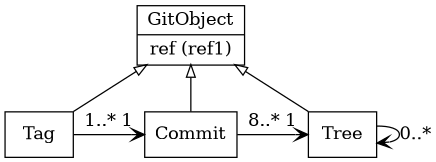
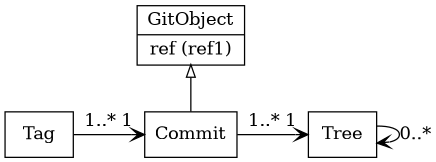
edge "Tag" -> "GitObject": removed
edge "Tree" -> "GitObject": removed
edge "Commit" -> "Tree": label "8..* 1" -> "1..* 1"
